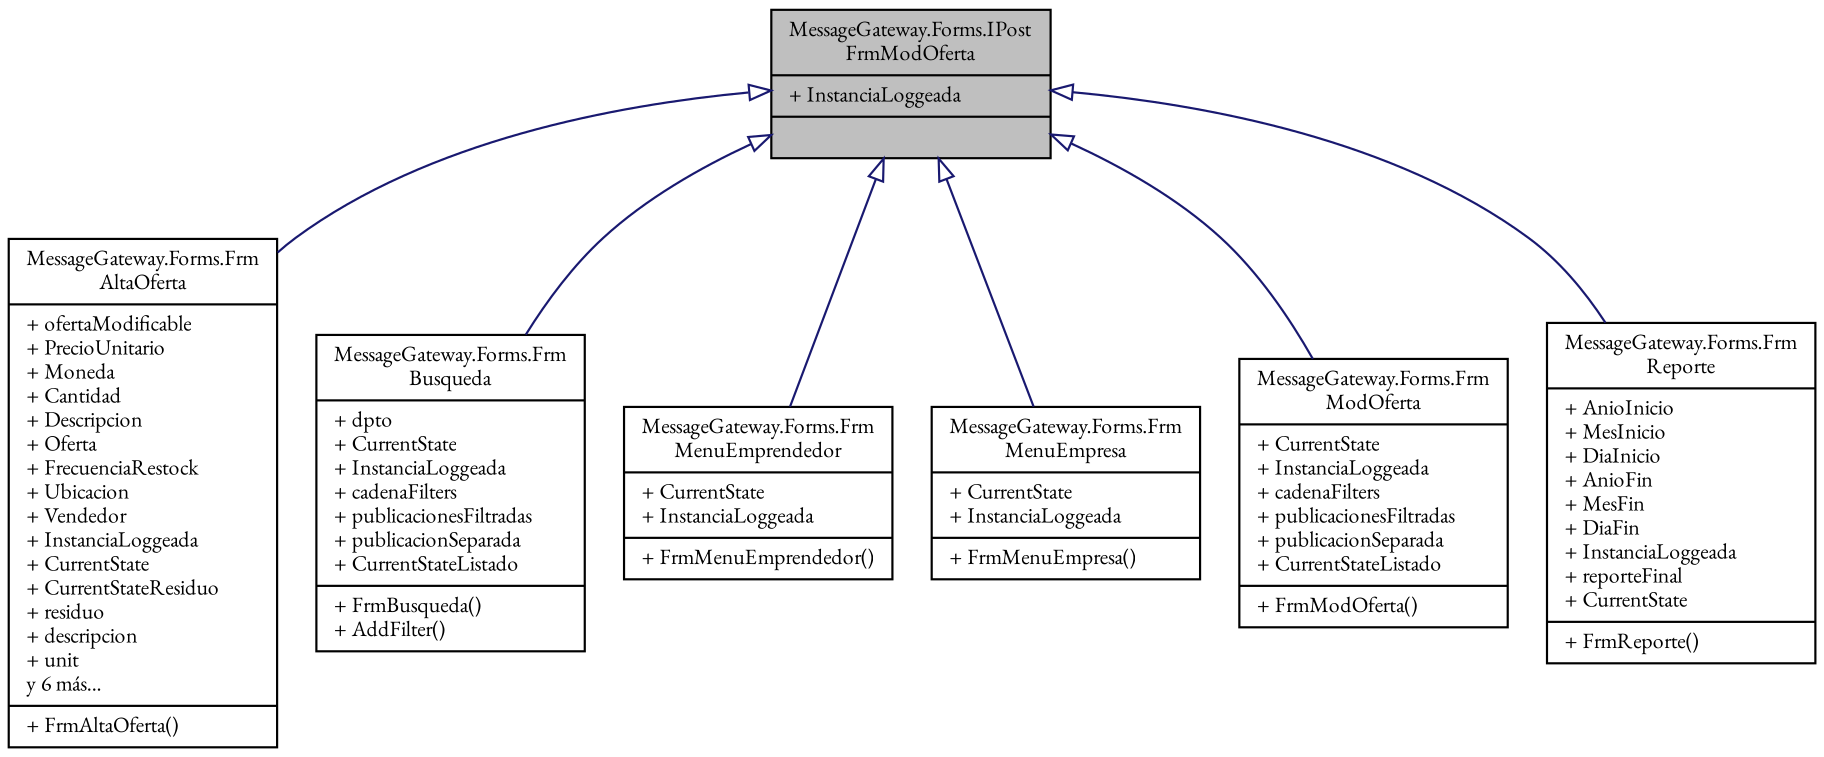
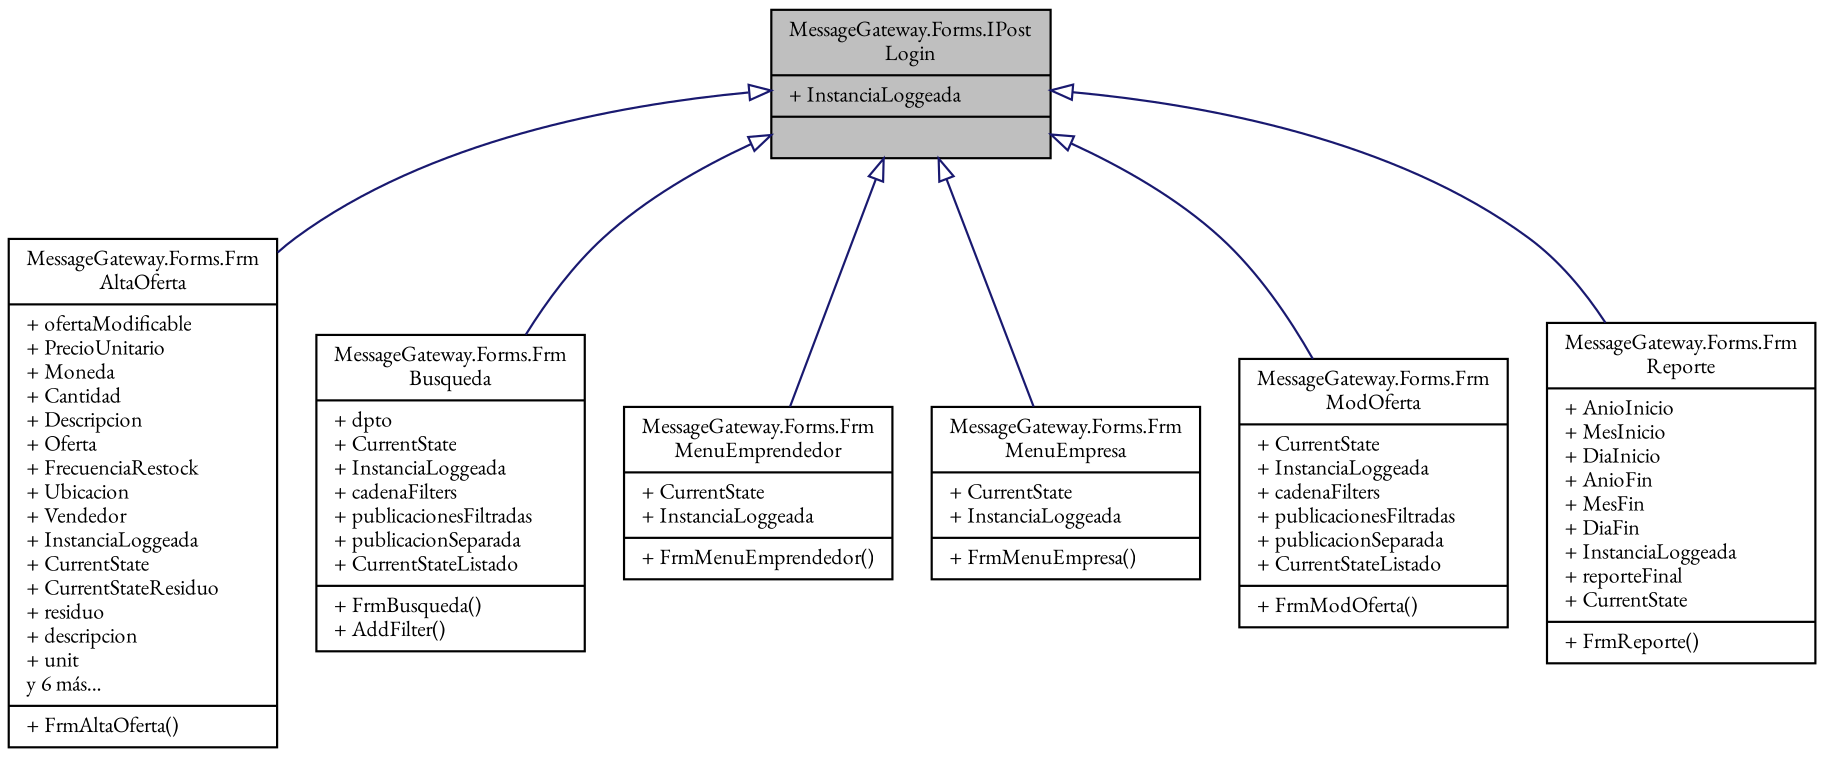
node "MessageGateway.Forms.IPost": text "FrmModOferta" -> "Login"
